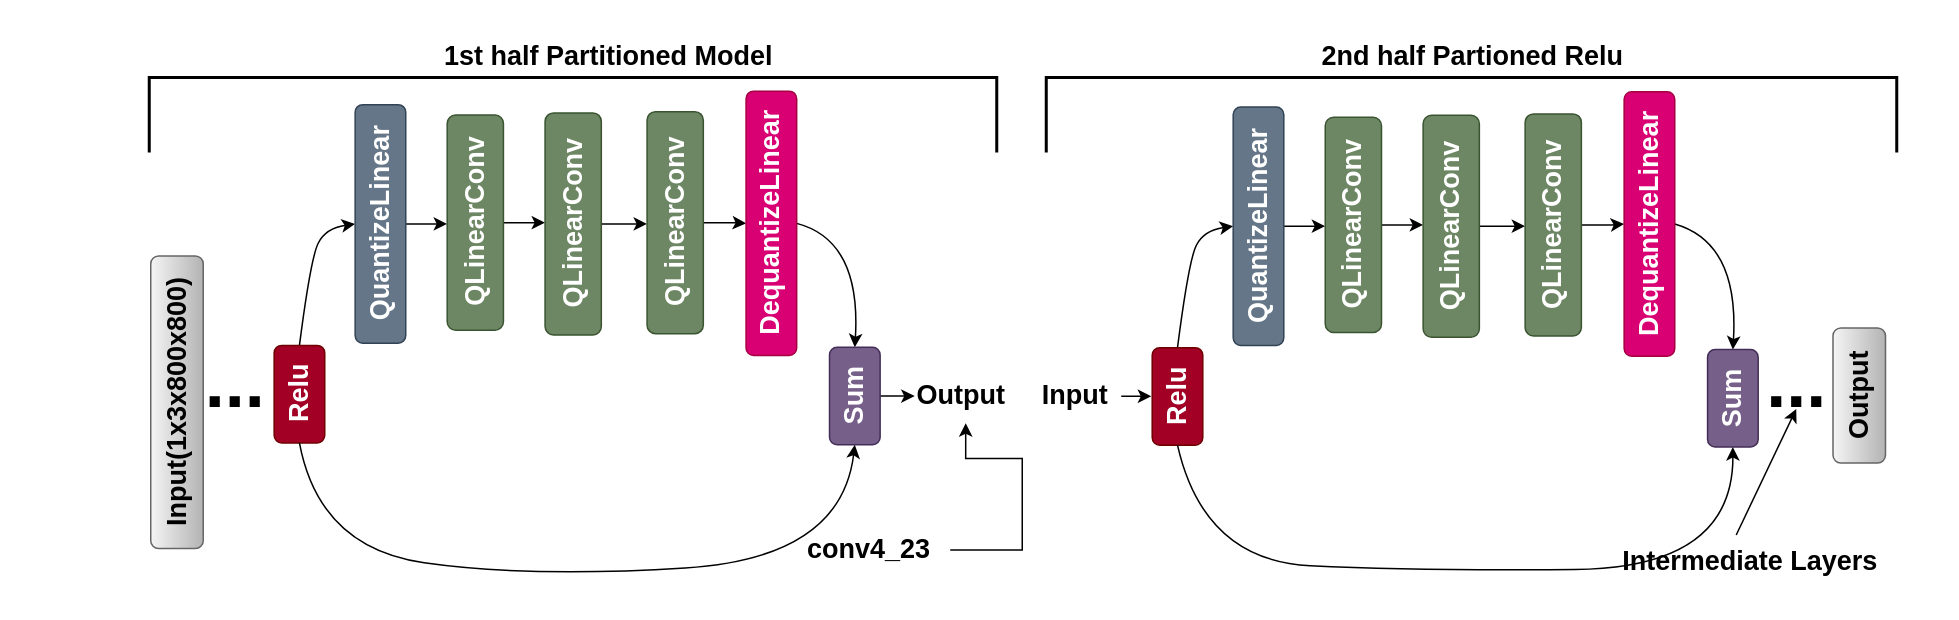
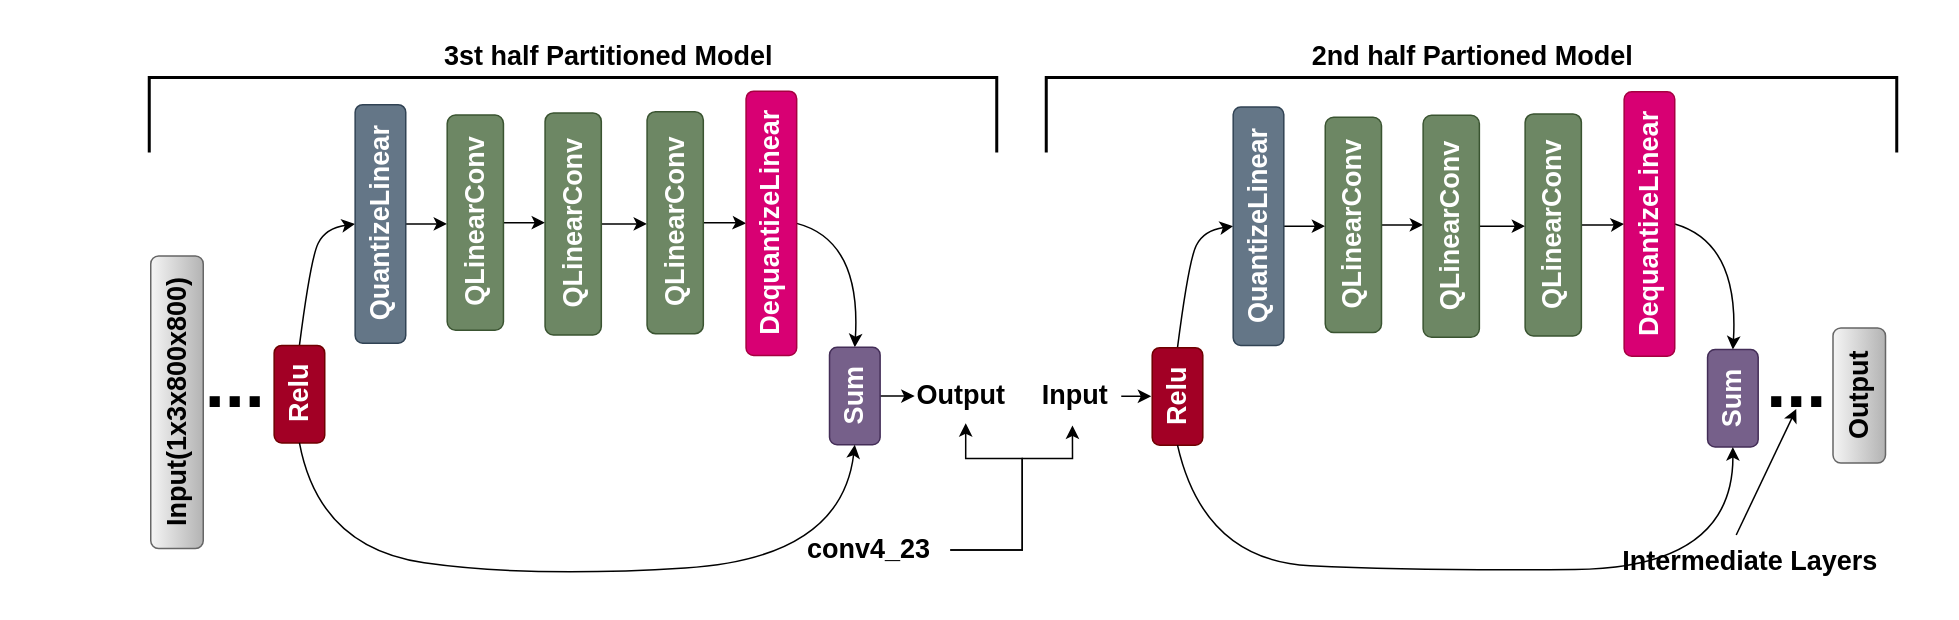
node "1st half Partitioned Model": label "1st half Partitioned Model" -> "3st half Partitioned Model"
node "2nd half Partioned Relu": label "2nd half Partioned Relu" -> "2nd half Partioned Model"
edge "conv4_23" -> "Input": added
